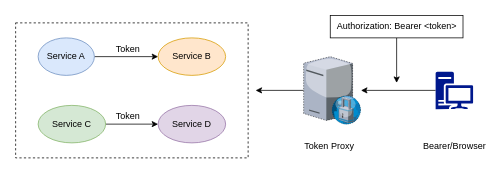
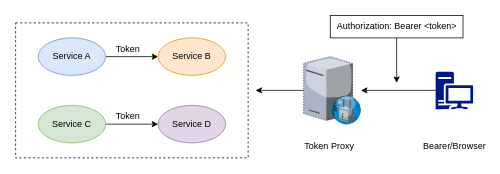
node "Service A": size 56x38 -> 68x38
